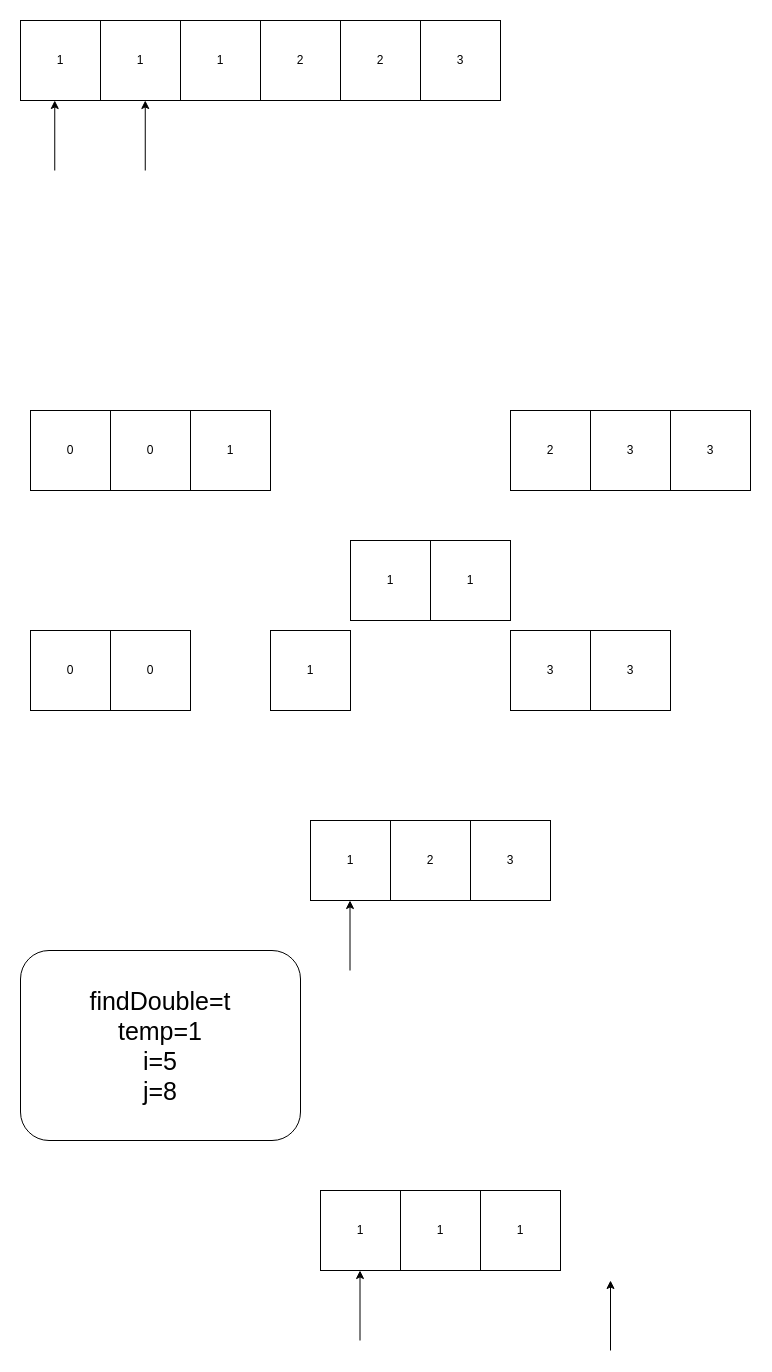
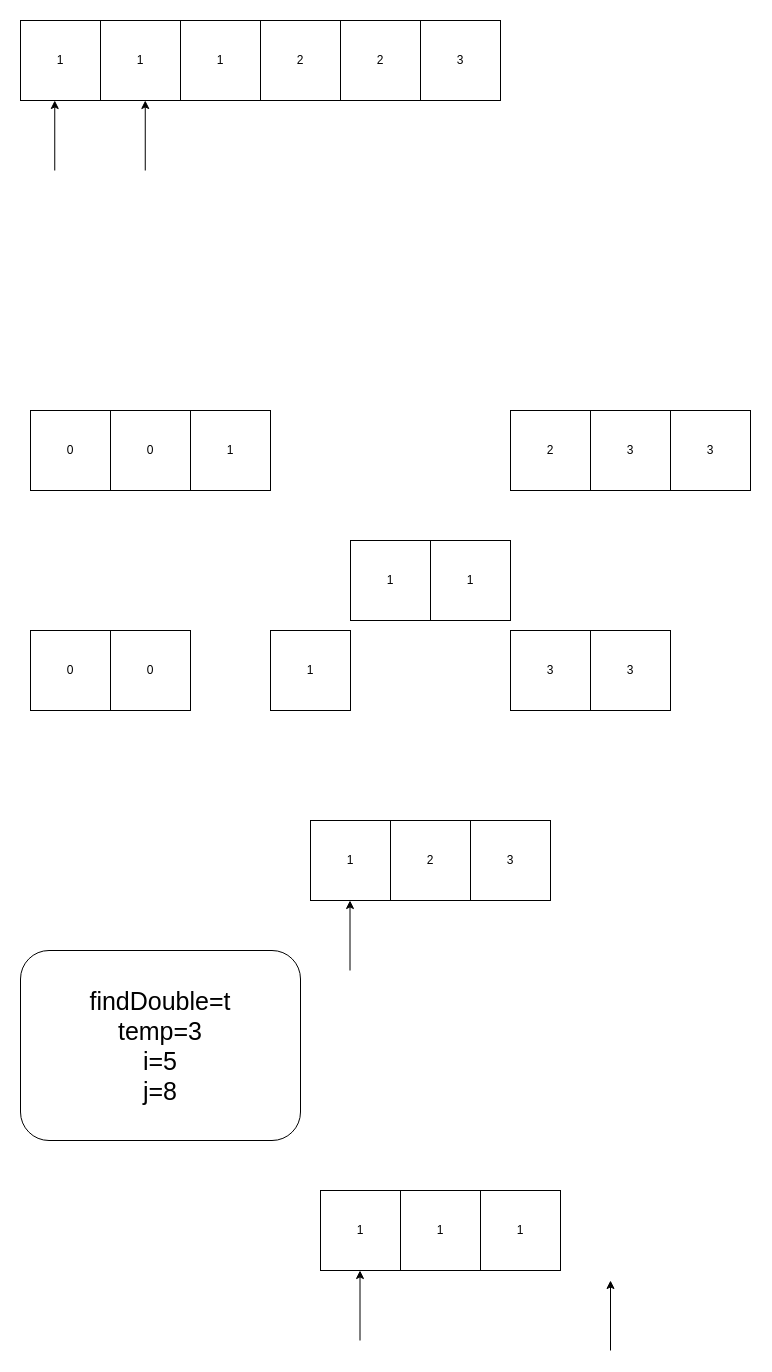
node "findDouble=t temp=1 i=5 j=8": label "findDouble=t temp=1 i=5 j=8" -> "findDouble=t temp=3 i=5 j=8"
